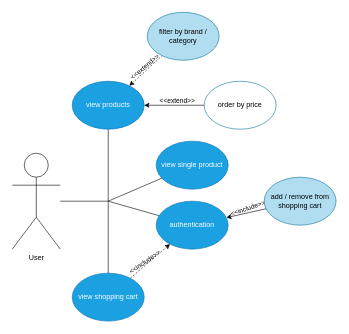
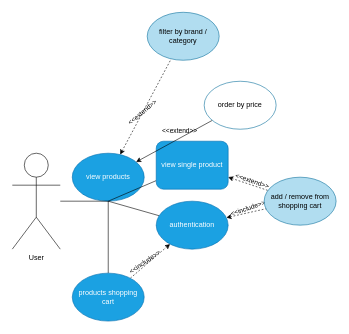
node "view products": moved (108, 105) -> (108, 177)
node "view single product": shape ellipse -> rounded rectangle
edge "add / remove from shopping cart" -> "view single product": added, label "<<extend>>"
edge "add / remove from shopping cart" -> "authentication": style solid -> dashed
node "view shopping cart": label "view shopping cart" -> "products shopping cart"
